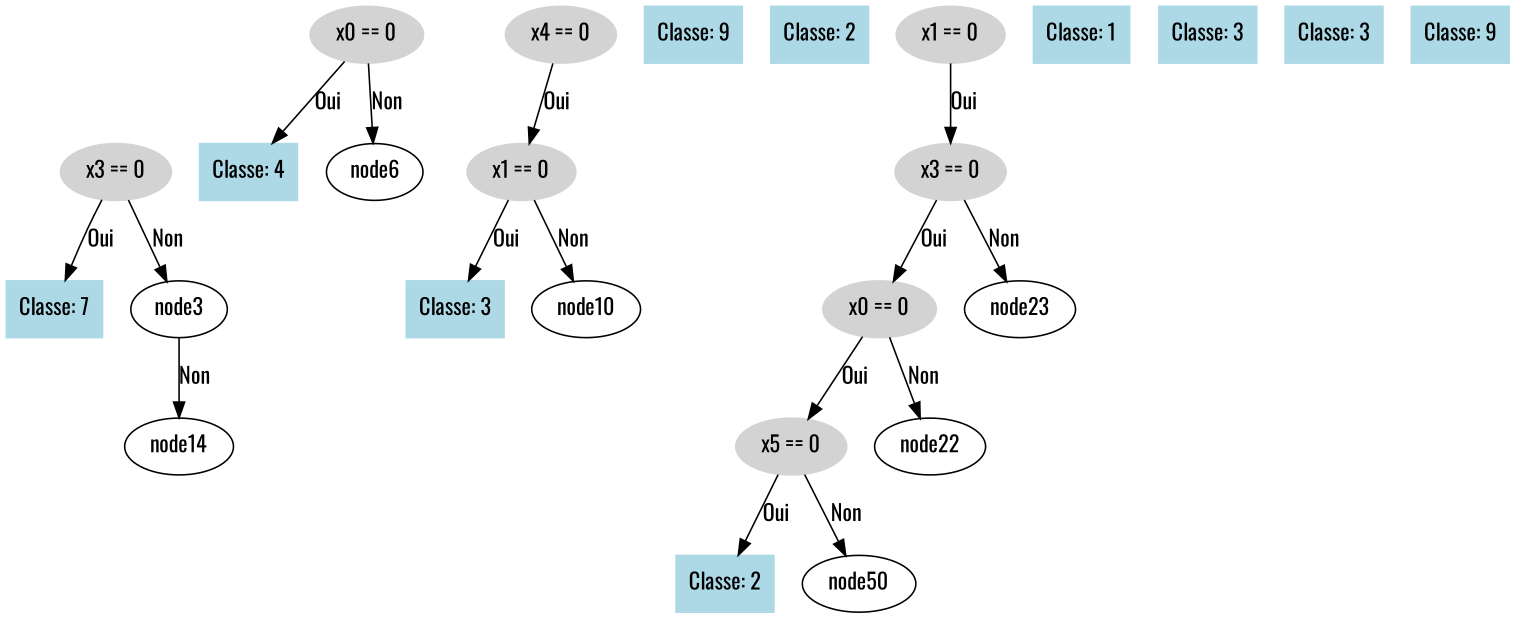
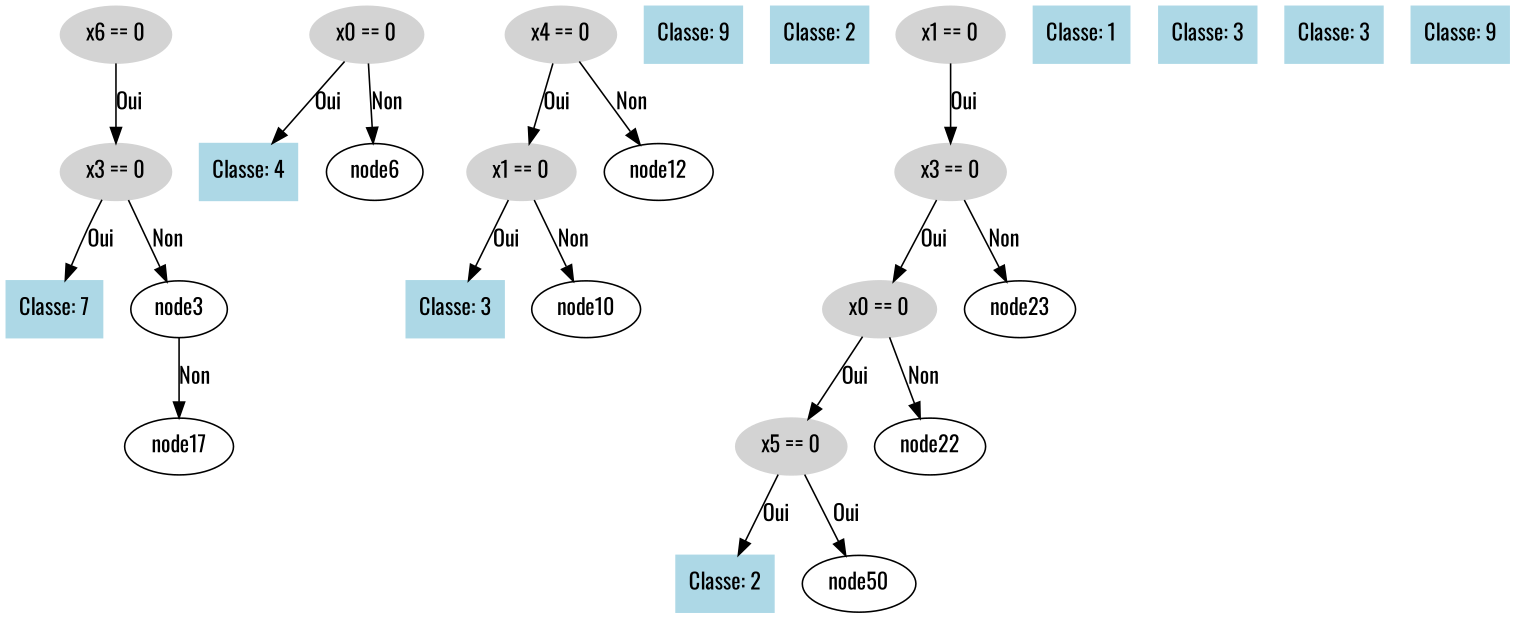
node "x6 == 0": added
node "node12": added
node "node14": label "node14" -> "node17"
edge "x5 == 0" -> "node50": label "Non" -> "Oui"
